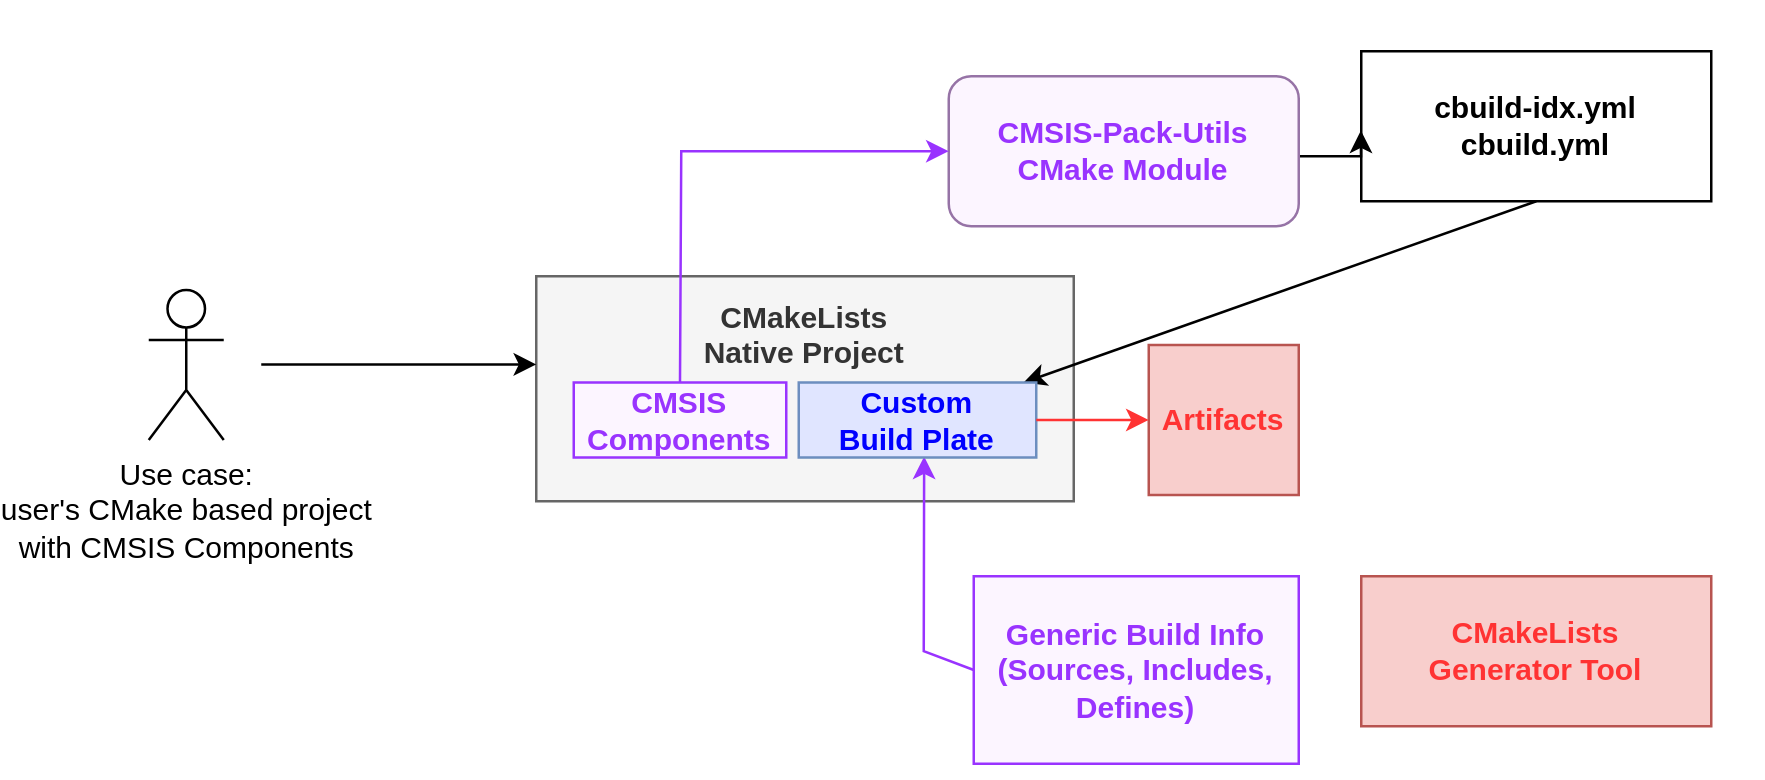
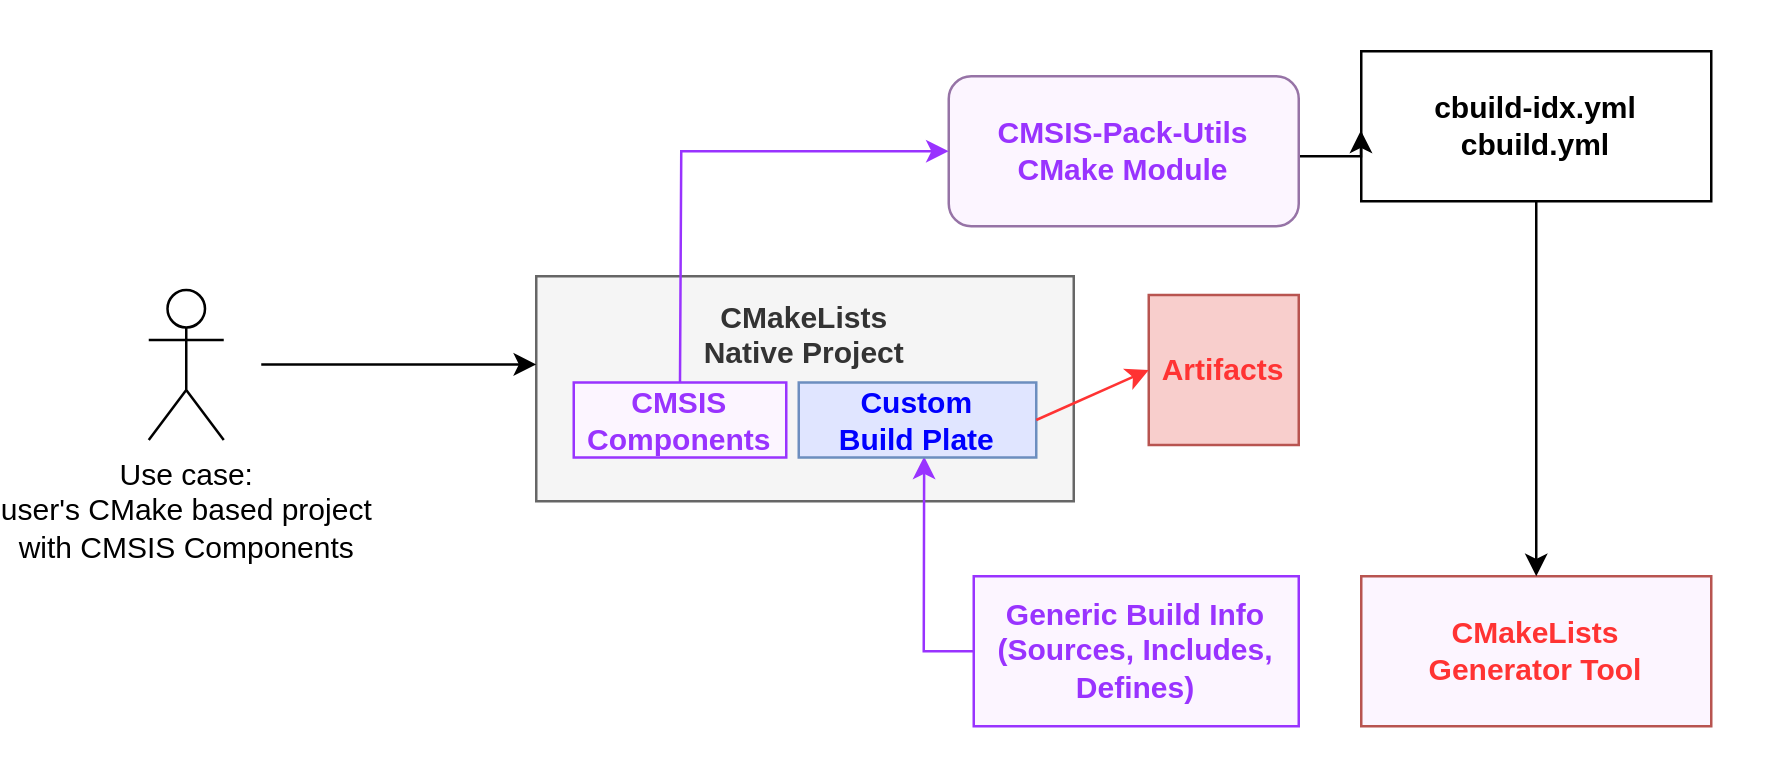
edge "cbuild-idx.yml cbuild.yml" -> "Custom Build Plate": now "cbuild-idx.yml cbuild.yml" -> "CMakeLists Generator Tool"
node "Artifacts": moved (1224, 420) -> (1224, 370)
node "CMakeLists Generator Tool": fillcolor #f8cecc -> #fcf5ff
node "Generic Build Info (Sources, Includes, Defines)": size 325x188 -> 325x150
